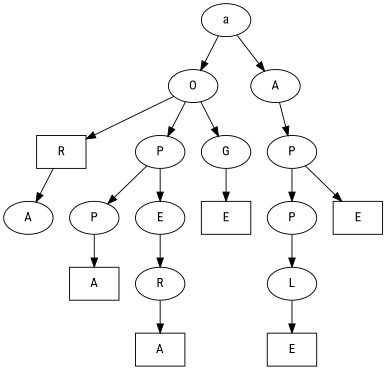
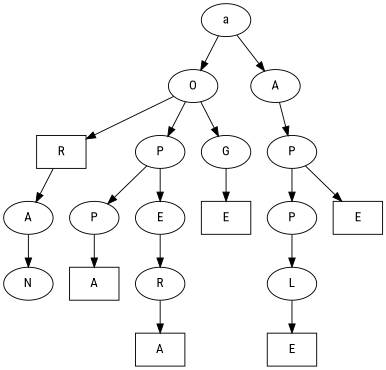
node "N": added
